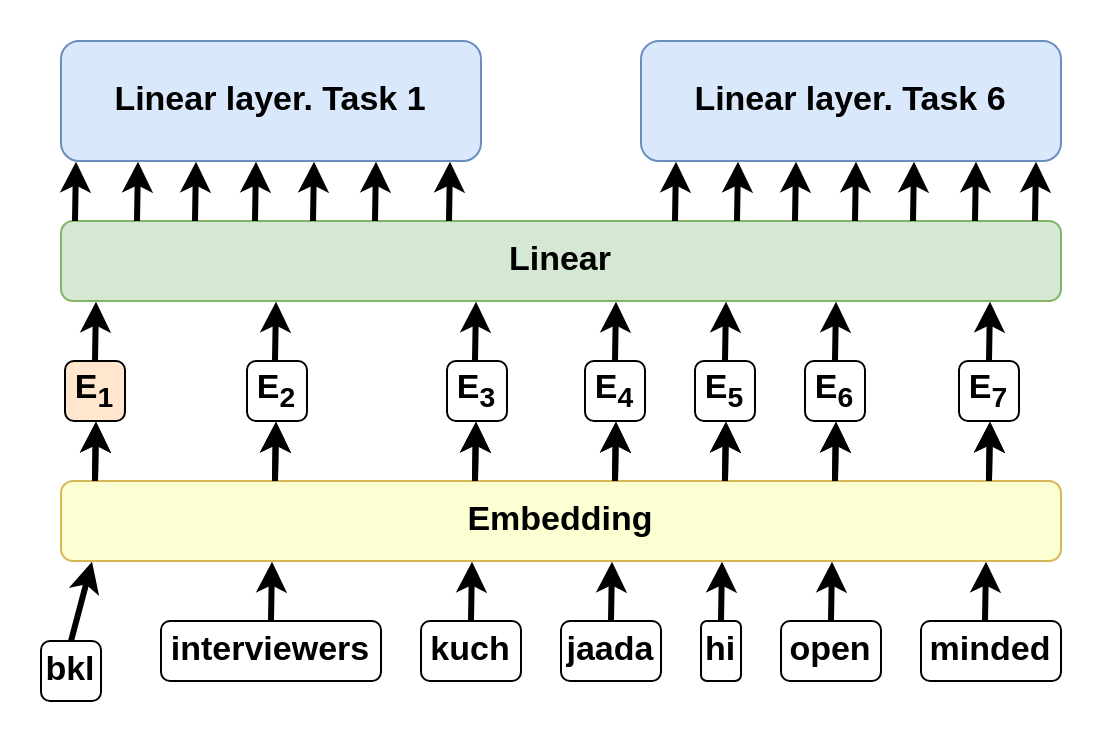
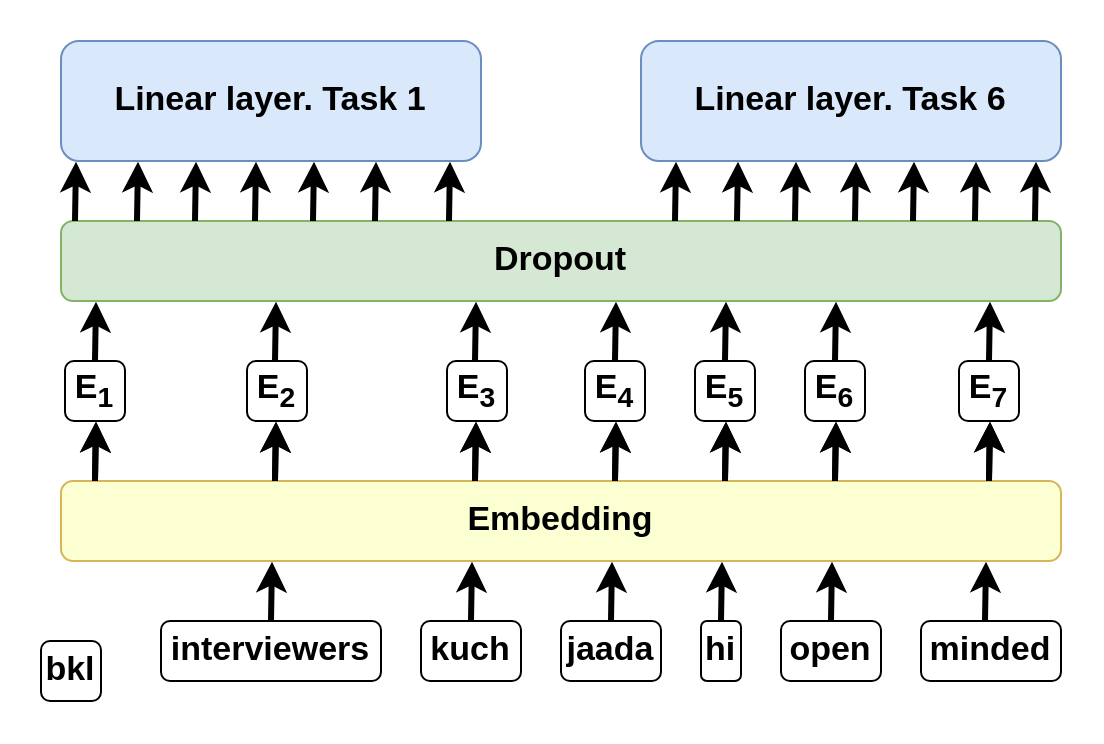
node "Linear": label "Linear" -> "Dropout"
node "E1": fillcolor #ffe6cc -> #ffffff
edge "bkl" -> "Embedding": removed
